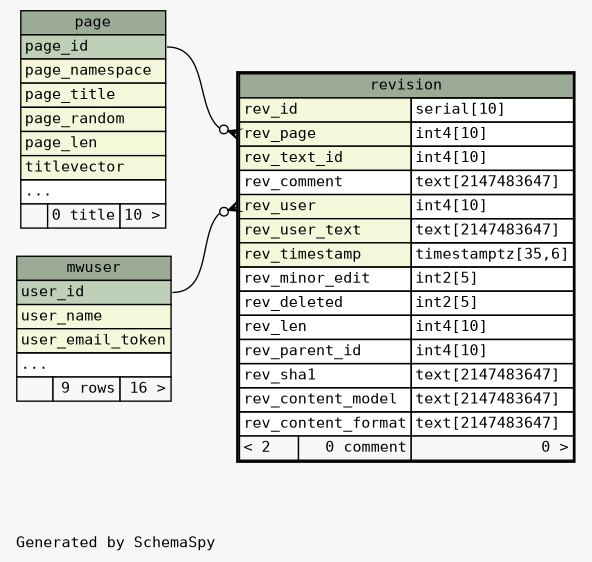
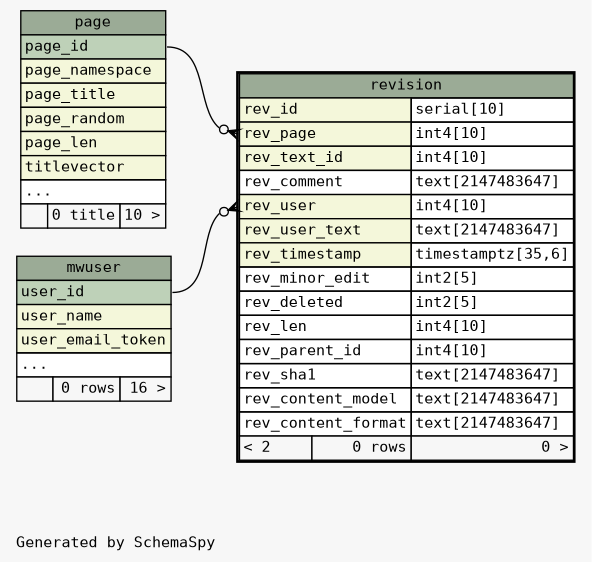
node "mwuser": text "9 rows" -> "0 rows"
node "revision": text "0 comment" -> "0 rows"
